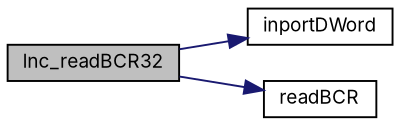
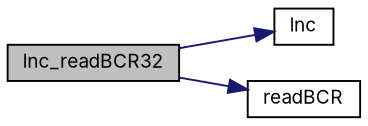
node "inportDWord": label "inportDWord" -> "lnc"
